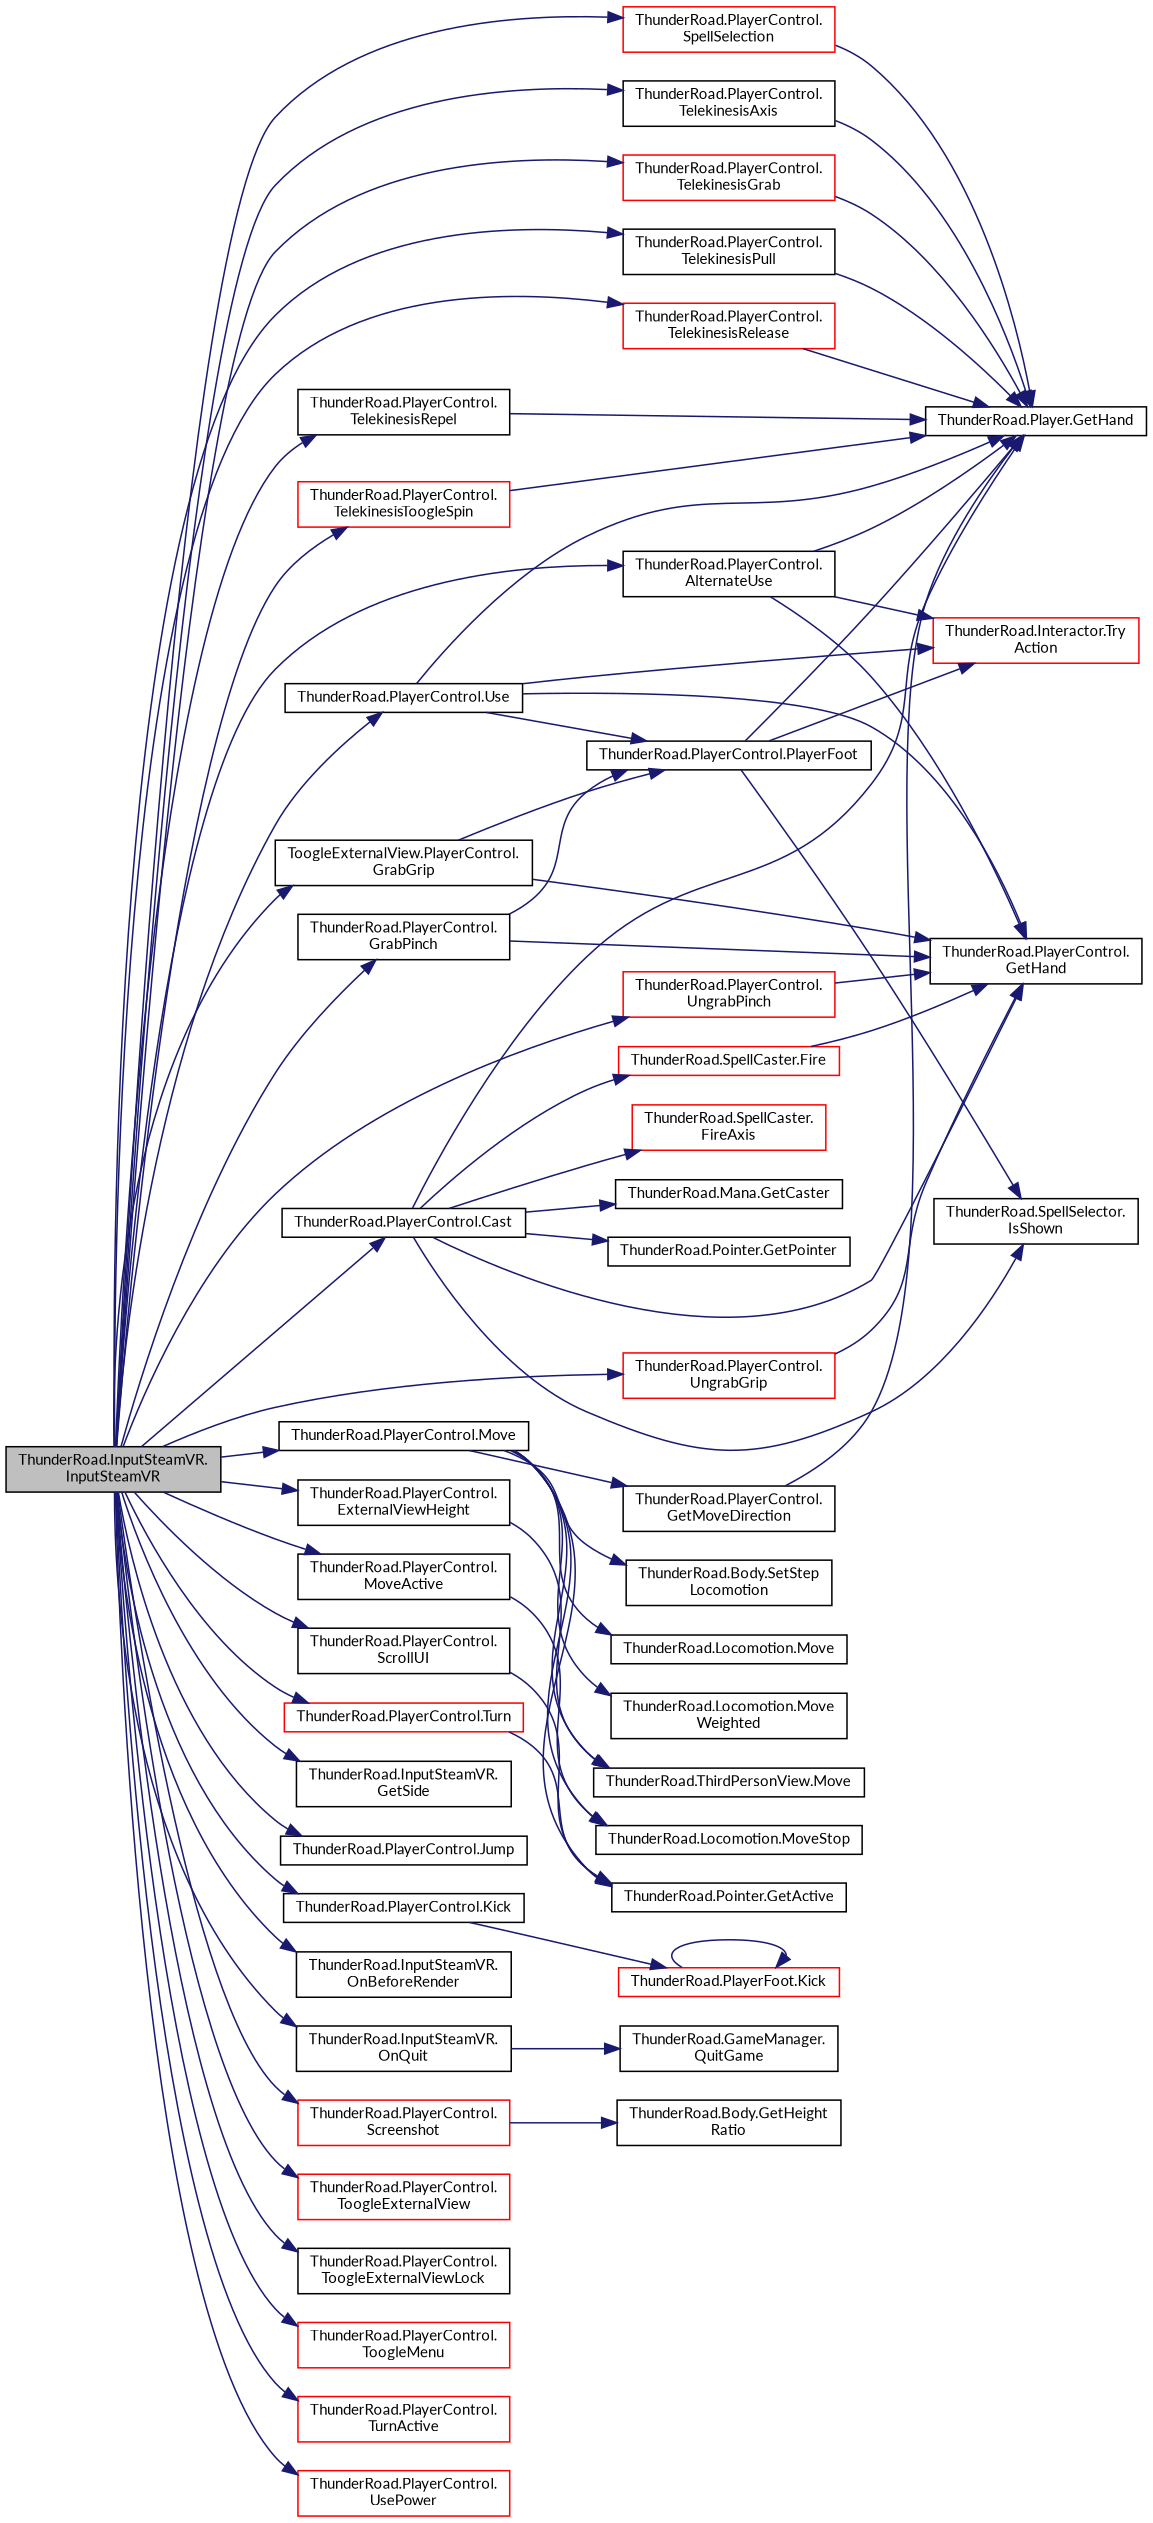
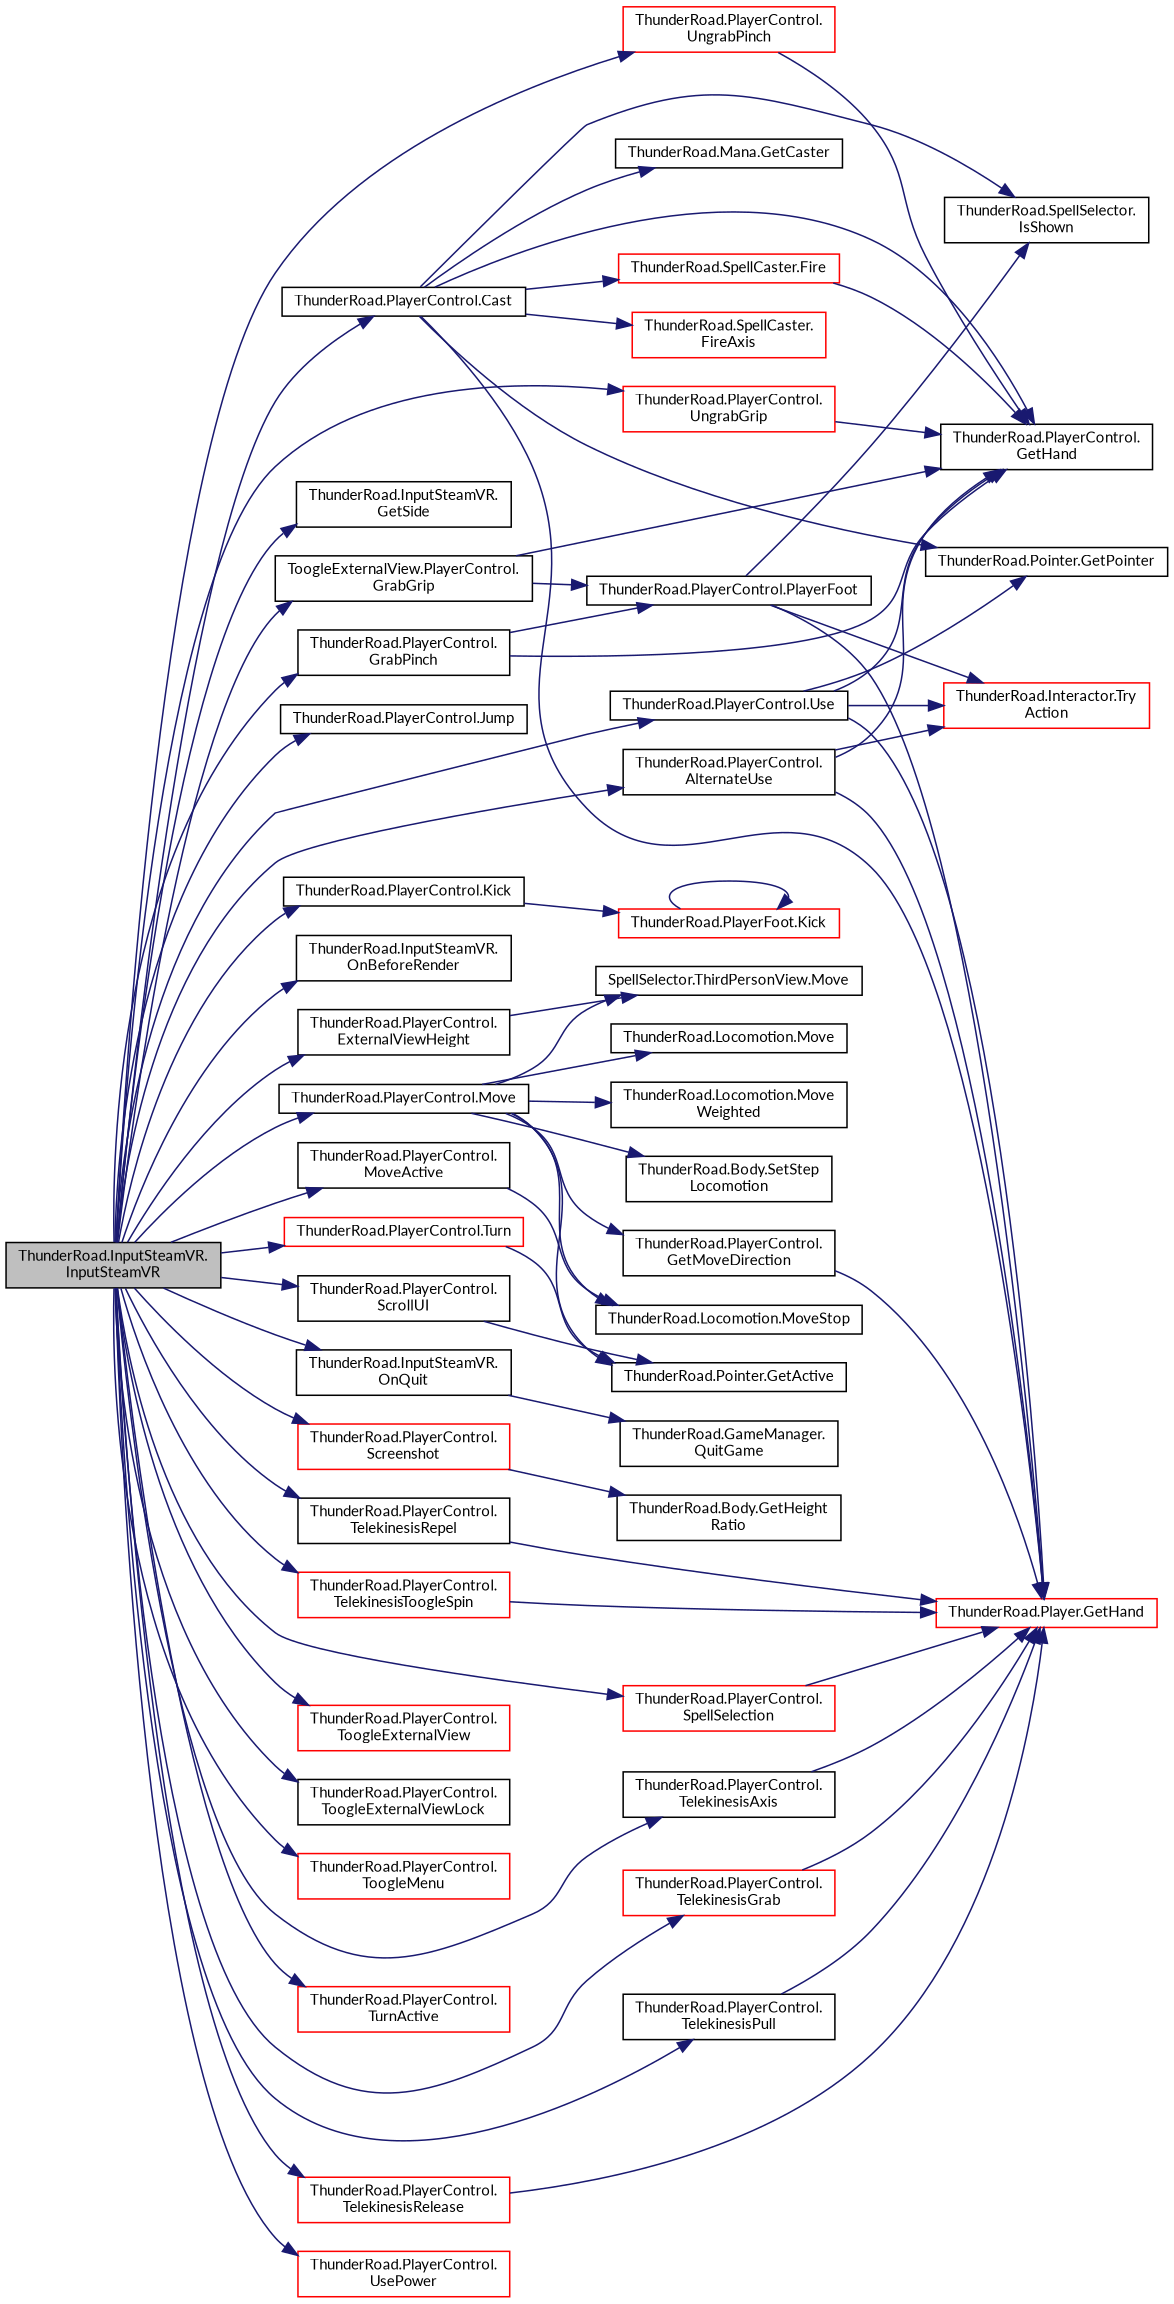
node "ThunderRoad.Player.GetHand": color black -> red
edge "ThunderRoad.PlayerControl.Use" -> "ThunderRoad.PlayerControl.PlayerFoot": now "ThunderRoad.PlayerControl.Use" -> "ThunderRoad.Pointer.GetPointer"
node "ThunderRoad.ThirdPersonView.Move": label "ThunderRoad.ThirdPersonView.Move" -> "SpellSelector.ThirdPersonView.Move"
